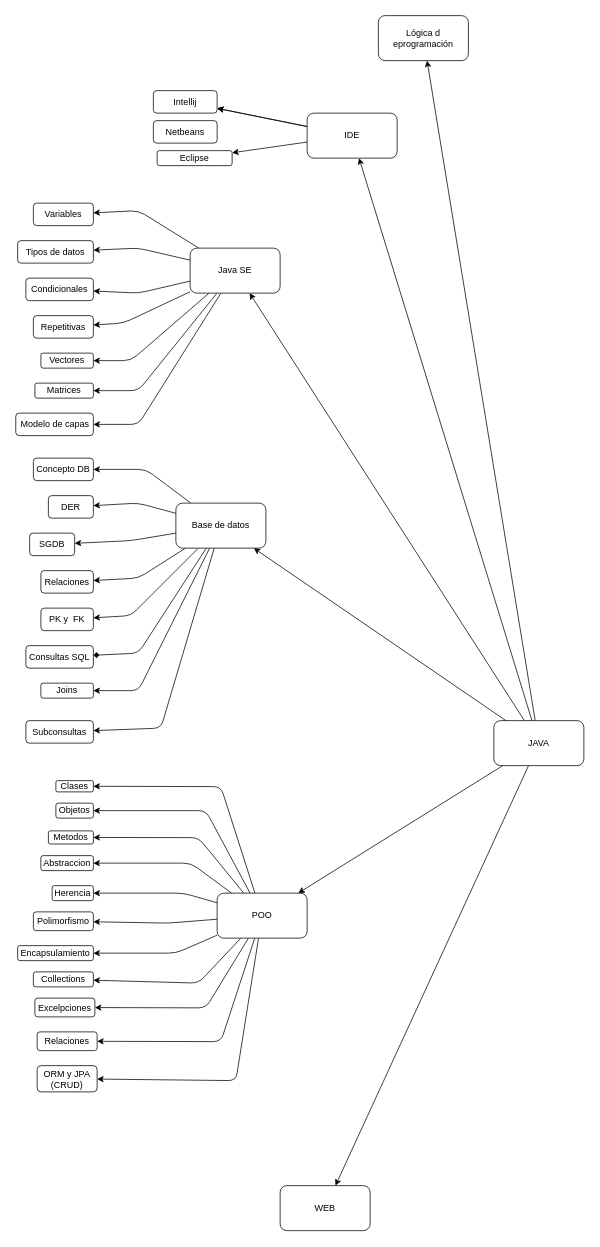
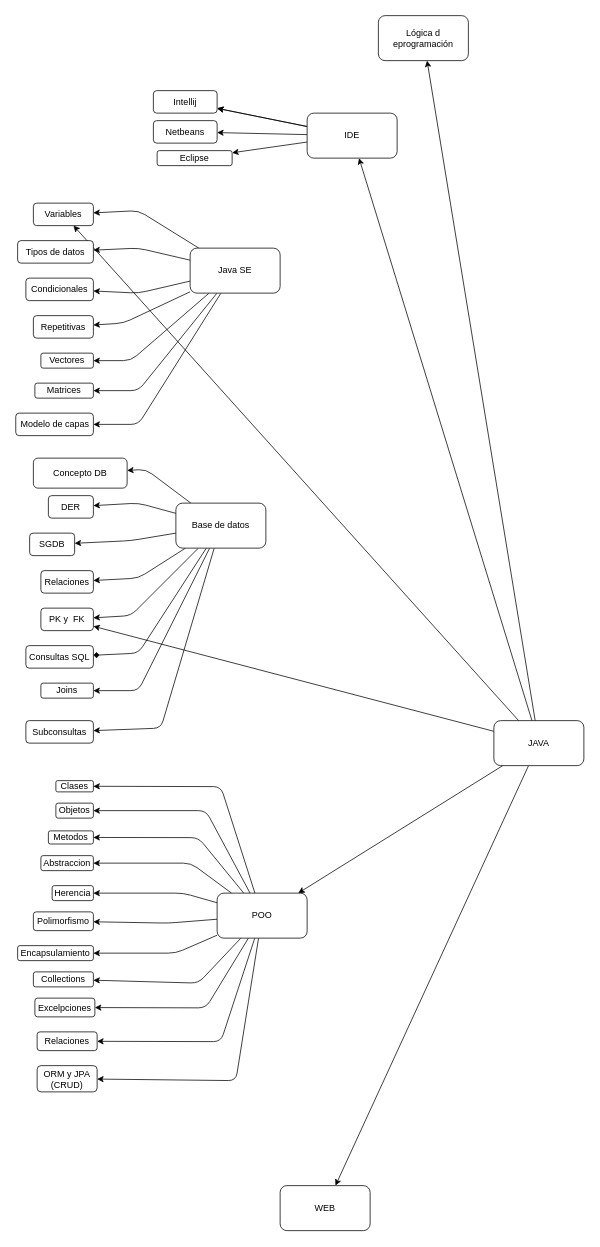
edge "IDE" -> "Netbeans": added
node "Concepto DB": size 60x23 -> 94x30
edge "JAVA" -> "Java SE": now "JAVA" -> "Variables"
edge "JAVA" -> "Base de datos": now "JAVA" -> "PK y FK"
